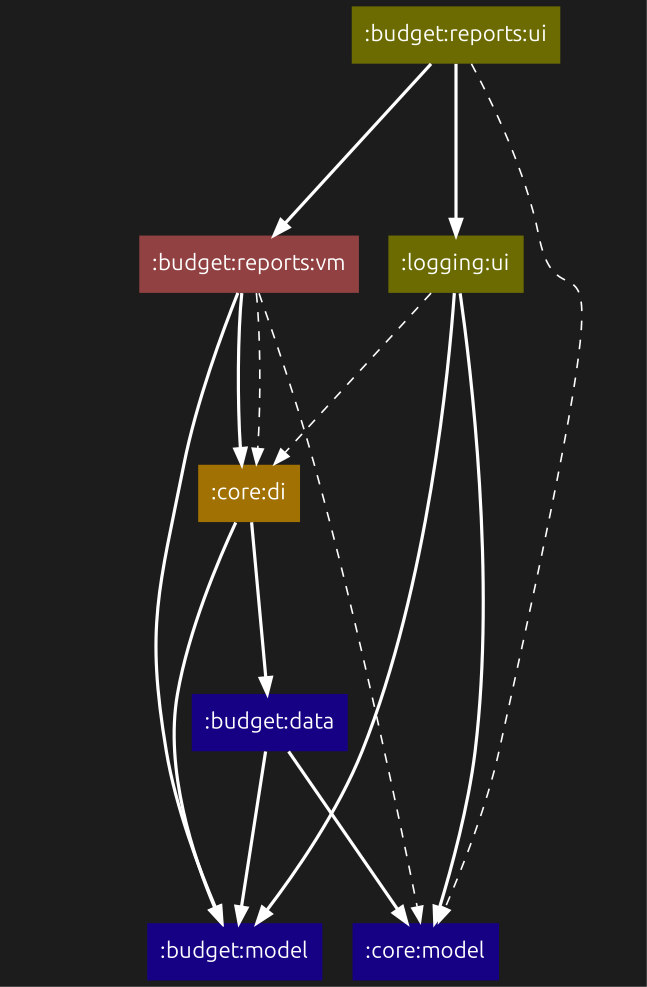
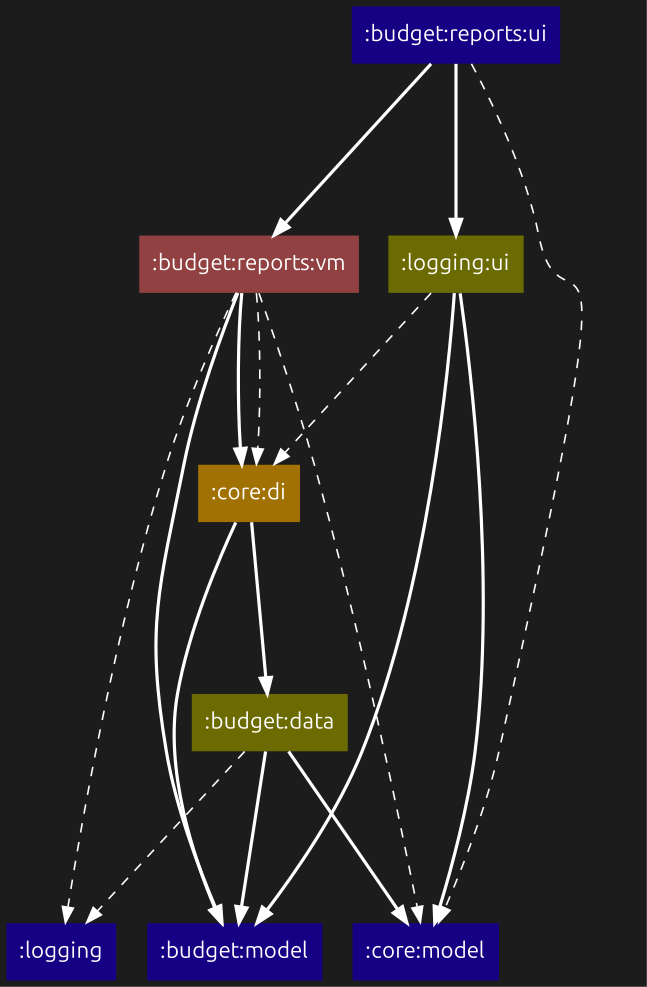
node ":budget:reports:ui": fillcolor #6b6b01 -> #160185
node ":budget:data": fillcolor #160185 -> #6b6b01
node ":logging": added
